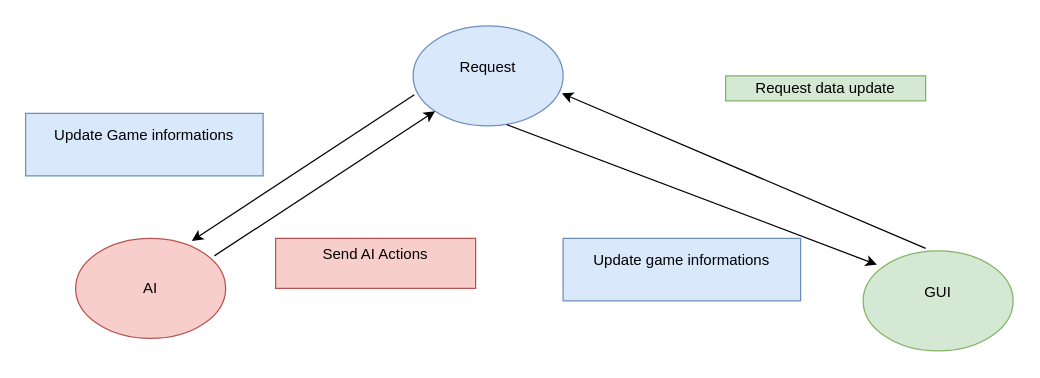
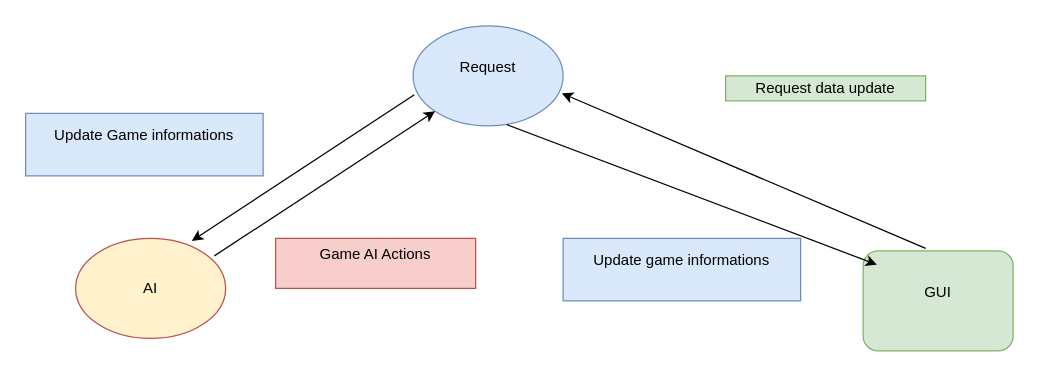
node "Send AI Actions": label "Send AI Actions" -> "Game AI Actions"
node "AI": fillcolor #f8cecc -> #fff2cc
node "GUI": shape ellipse -> rounded rectangle
